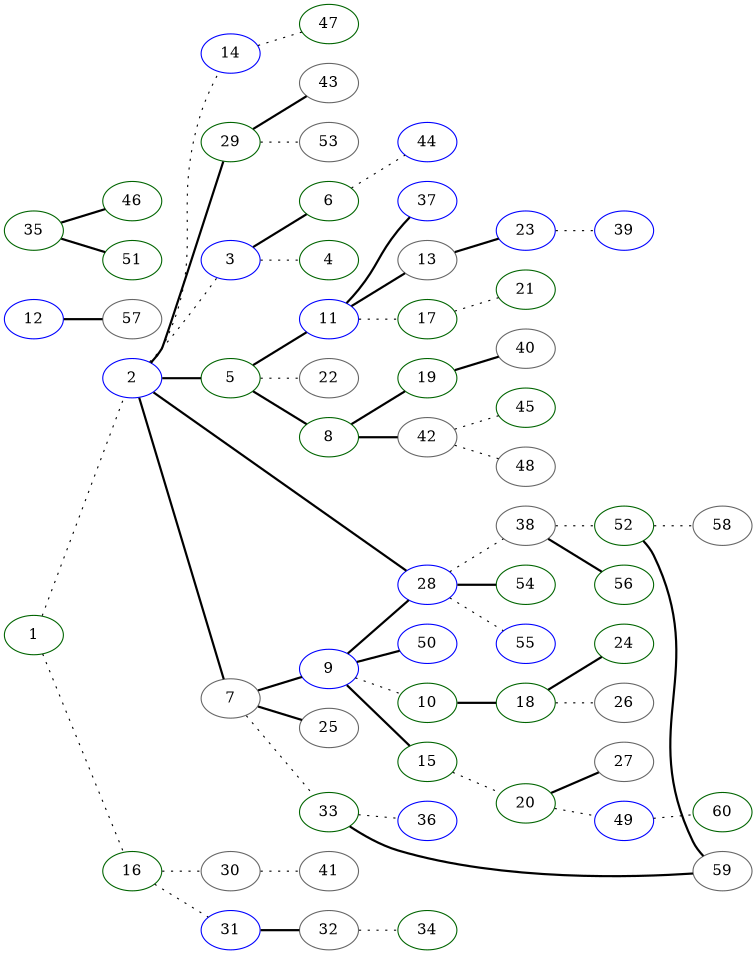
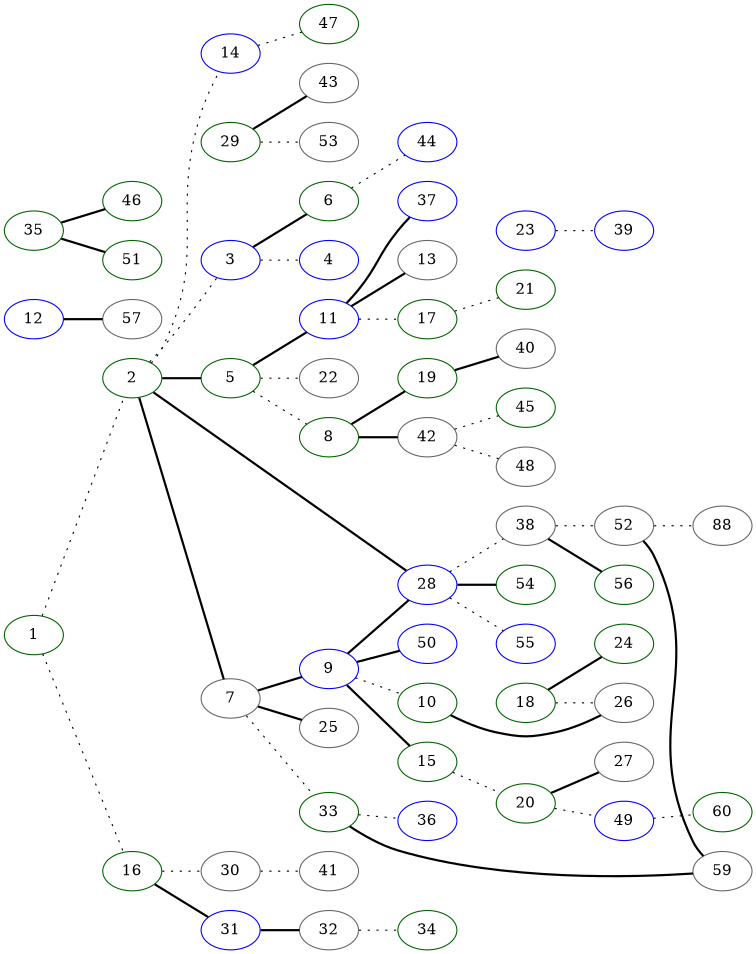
edge "23" -- "13": removed
edge "29" -- "2": removed
node "4": color darkgreen -> blue
node "2": color blue -> darkgreen
edge "5" -- "8": style bold -> dotted
node "52": color darkgreen -> gray40
node "58": label "58" -> "88"
edge "10" -- "18": now "10" -- "26"
edge "16" -- "31": style dotted -> bold
